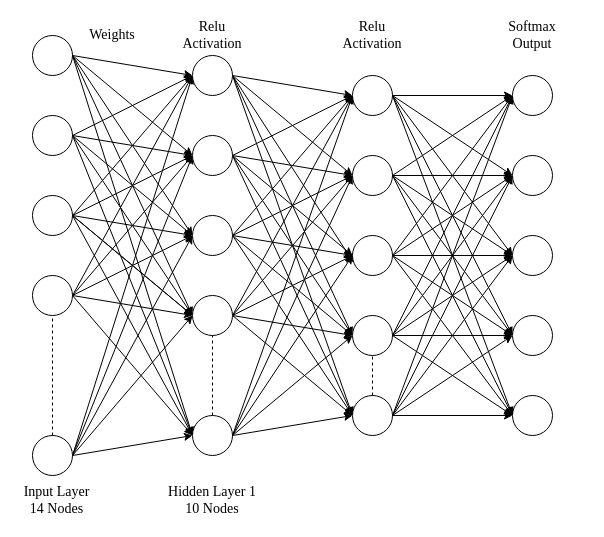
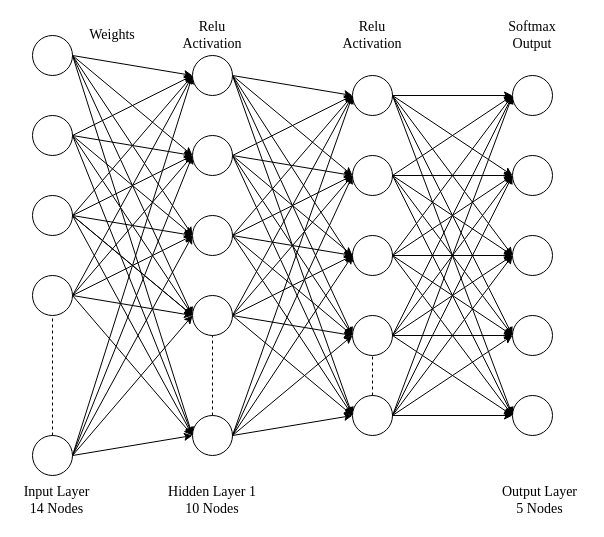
node "Output Layer 5 Nodes": added
